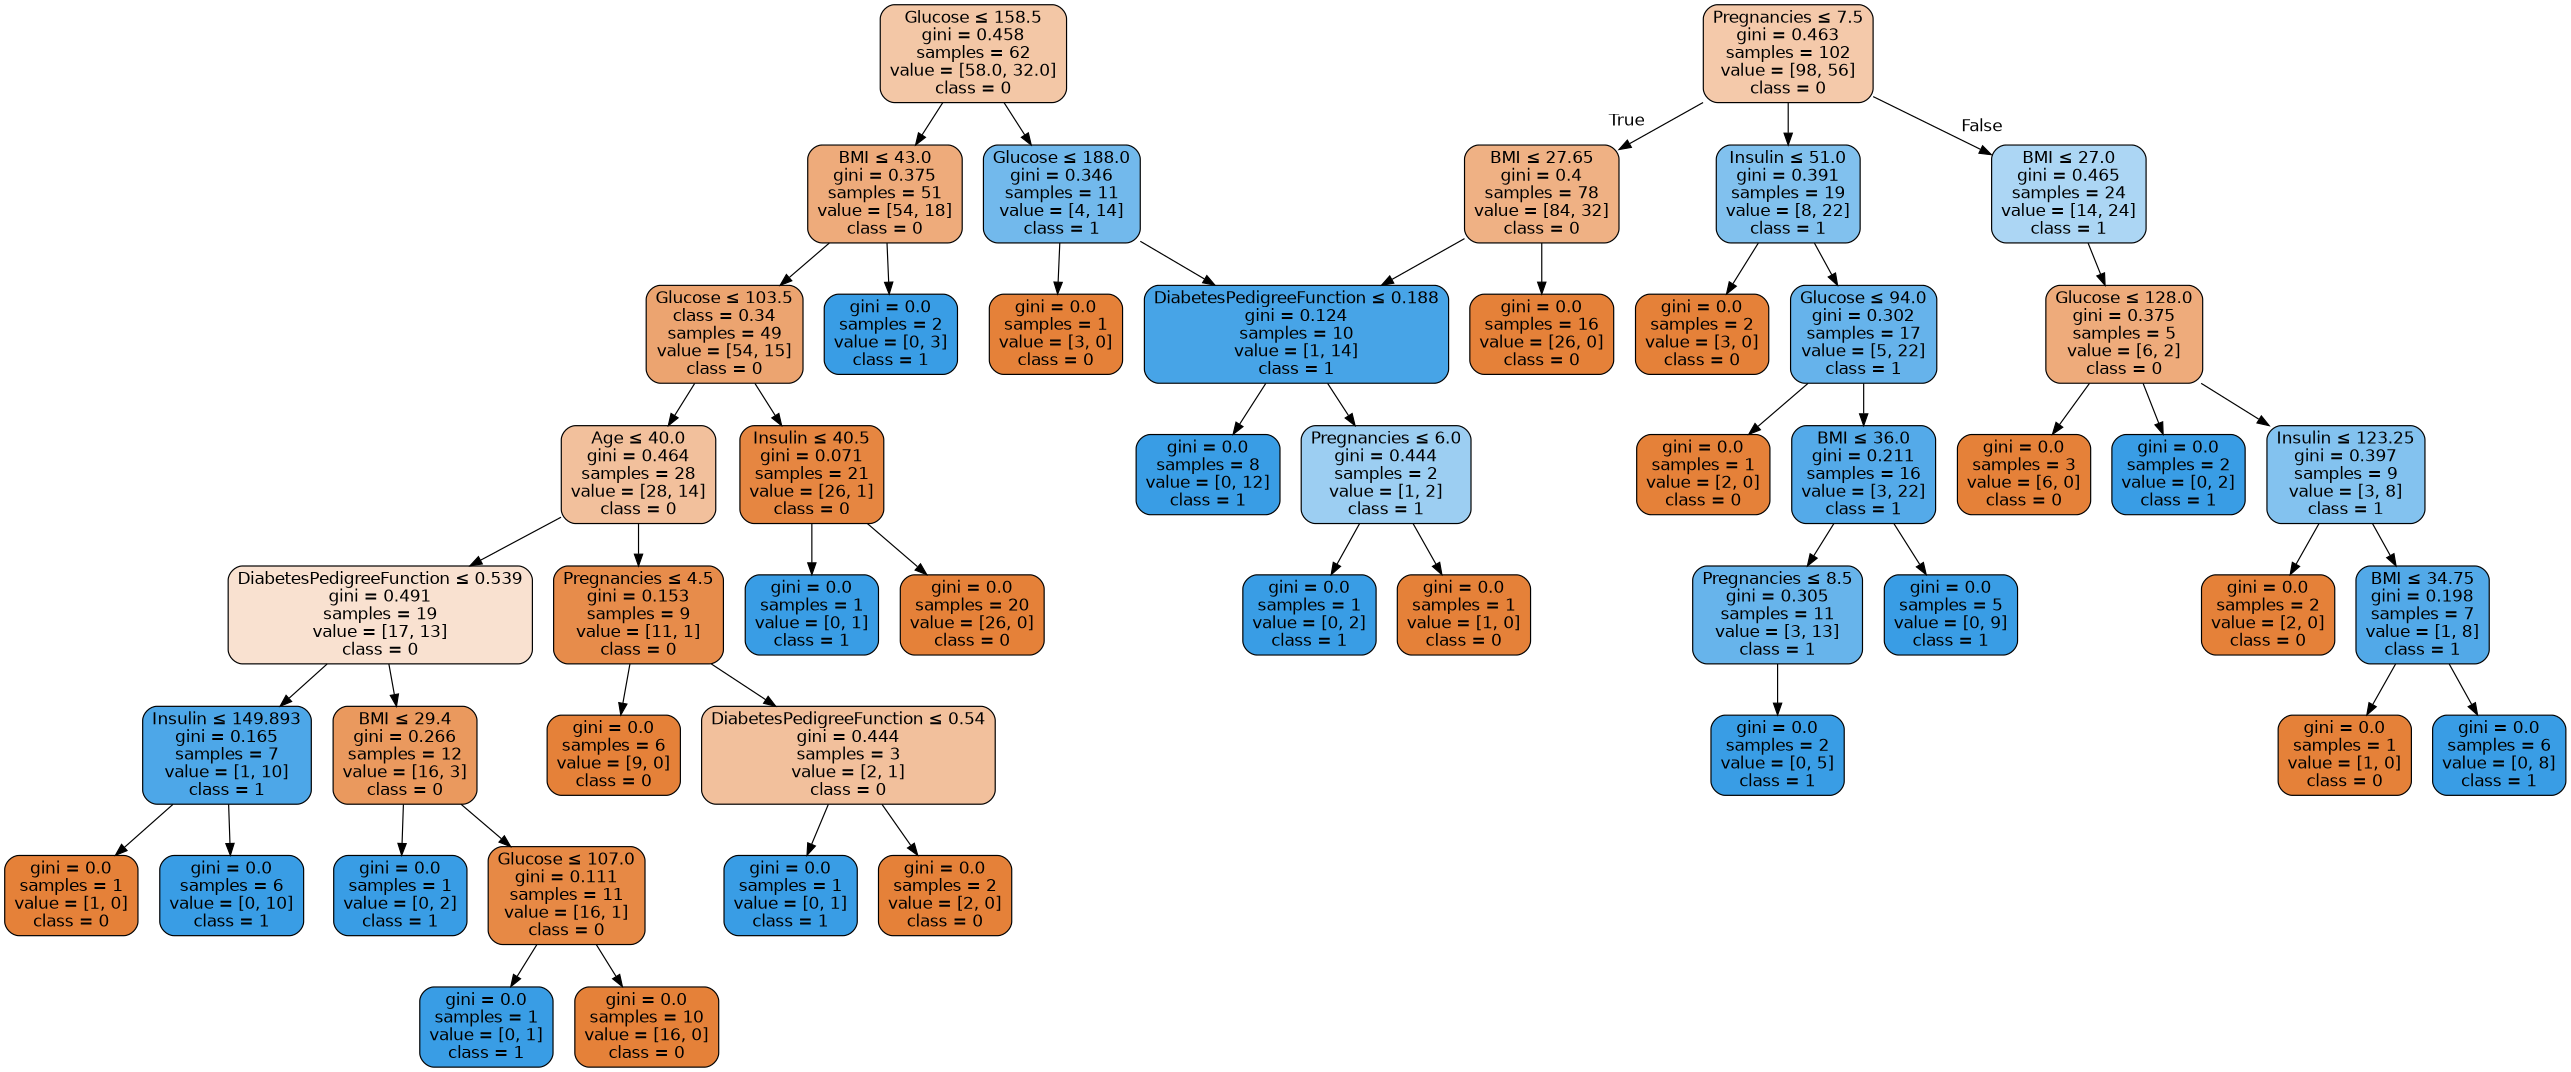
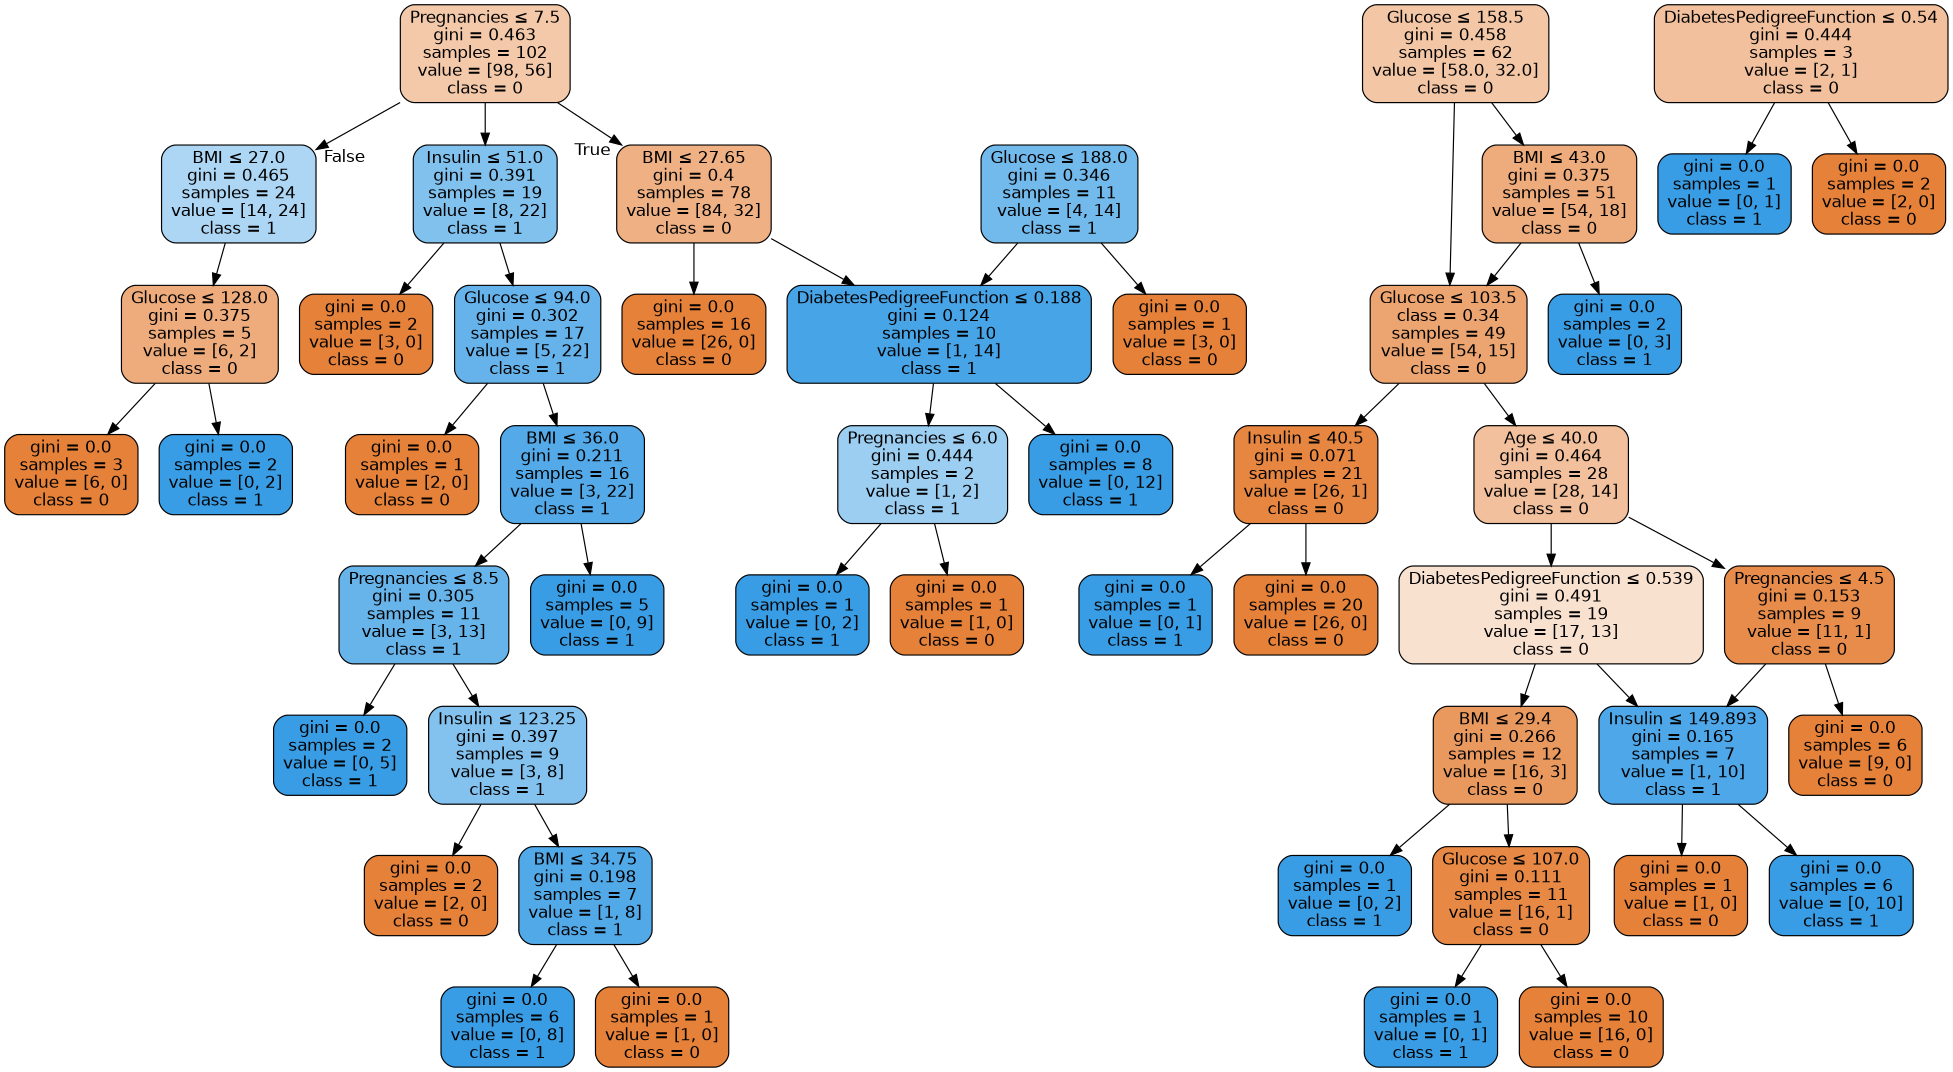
edge "Glucose ≤ 158.5" -> "Glucose ≤ 188.0": now "Glucose ≤ 158.5" -> "Glucose ≤ 103.5"
edge "Glucose ≤ 128.0" -> "Insulin ≤ 123.25": now "Pregnancies ≤ 8.5" -> "Insulin ≤ 123.25"
edge "Pregnancies ≤ 4.5" -> "DiabetesPedigreeFunction ≤ 0.54": now "Pregnancies ≤ 4.5" -> "Insulin ≤ 149.893"
